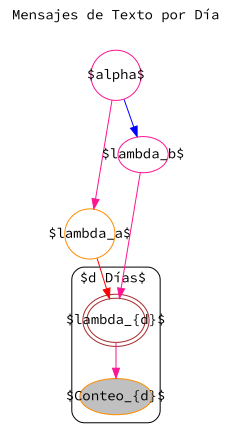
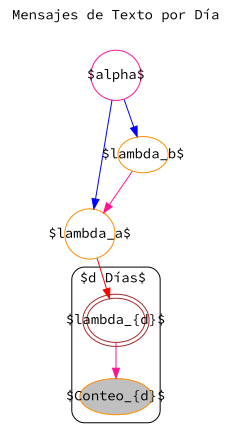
edge "$alpha$" -> "$lambda_a$": color deeppink -> blue
node "$lambda_b$": color deeppink -> darkorange
edge "$lambda_b$" -> "$lambda_{d}$": now "$lambda_b$" -> "$lambda_a$"
